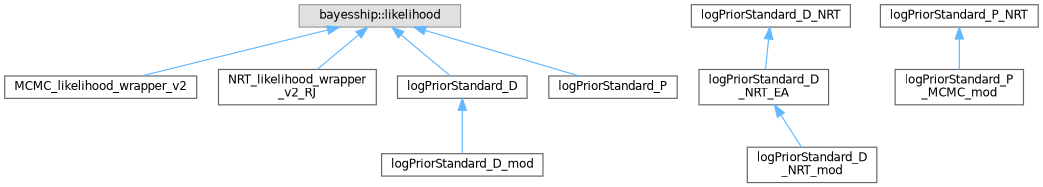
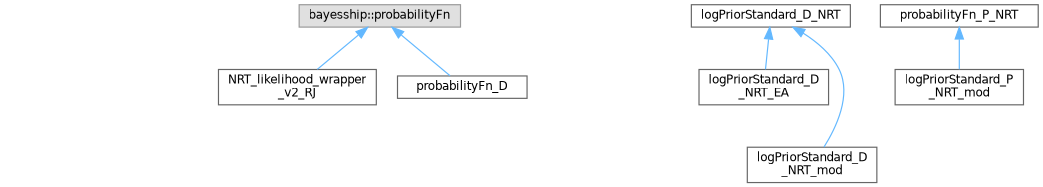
node "bayesship::likelihood": label "bayesship::likelihood" -> "bayesship::probabilityFn"
node "logPriorStandard_P_NRT": label "logPriorStandard_P_NRT" -> "probabilityFn_P_NRT"
node "MCMC_likelihood_wrapper_v2": removed
node "logPriorStandard_D": label "logPriorStandard_D" -> "probabilityFn_D"
node "logPriorStandard_P": removed
node "logPriorStandard_P _MCMC_mod": label "logPriorStandard_P _MCMC_mod" -> "logPriorStandard_P _NRT_mod"
edge "logPriorStandard_D _NRT_mod" -> "logPriorStandard_D _NRT_EA": now "logPriorStandard_D _NRT_mod" -> "logPriorStandard_D_NRT"
node "logPriorStandard_D_mod": removed
